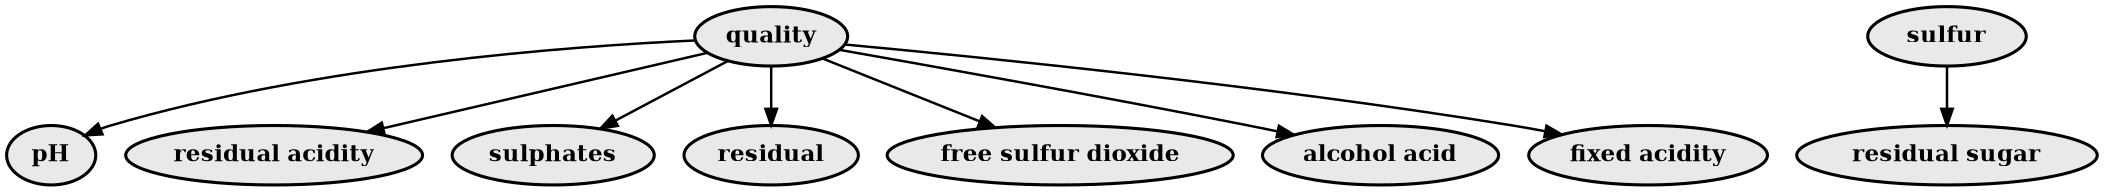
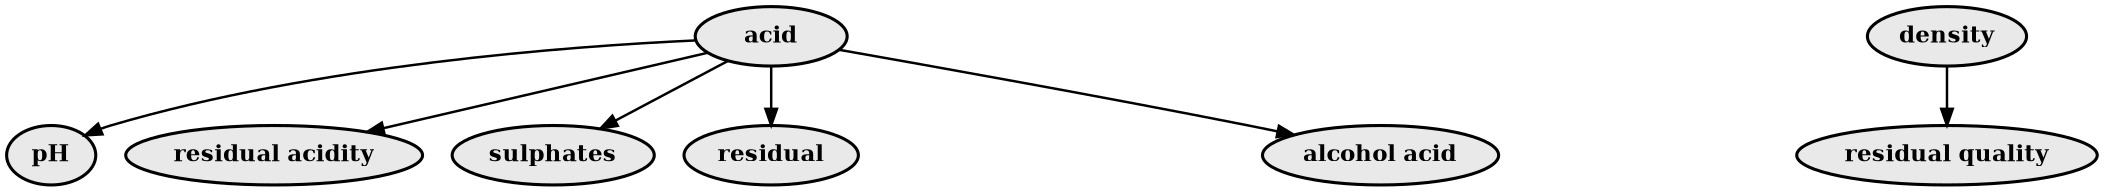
node "quality": label "quality" -> "acid"
node "sulfur": label "sulfur" -> "density"
node "free sulfur dioxide": removed
node "fixed acidity": removed
node "residual sugar": label "residual sugar" -> "residual quality"
